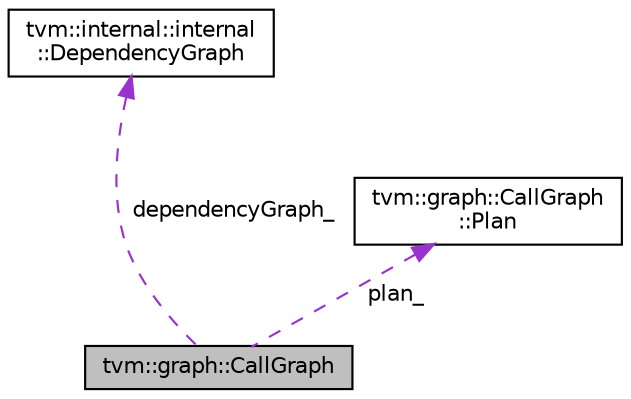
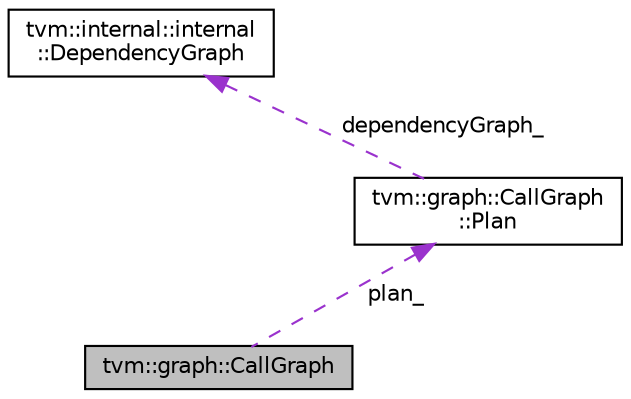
edge "tvm::graph::CallGraph" -> "tvm::internal::internal ::DependencyGraph": now "tvm::graph::CallGraph ::Plan" -> "tvm::internal::internal ::DependencyGraph"
